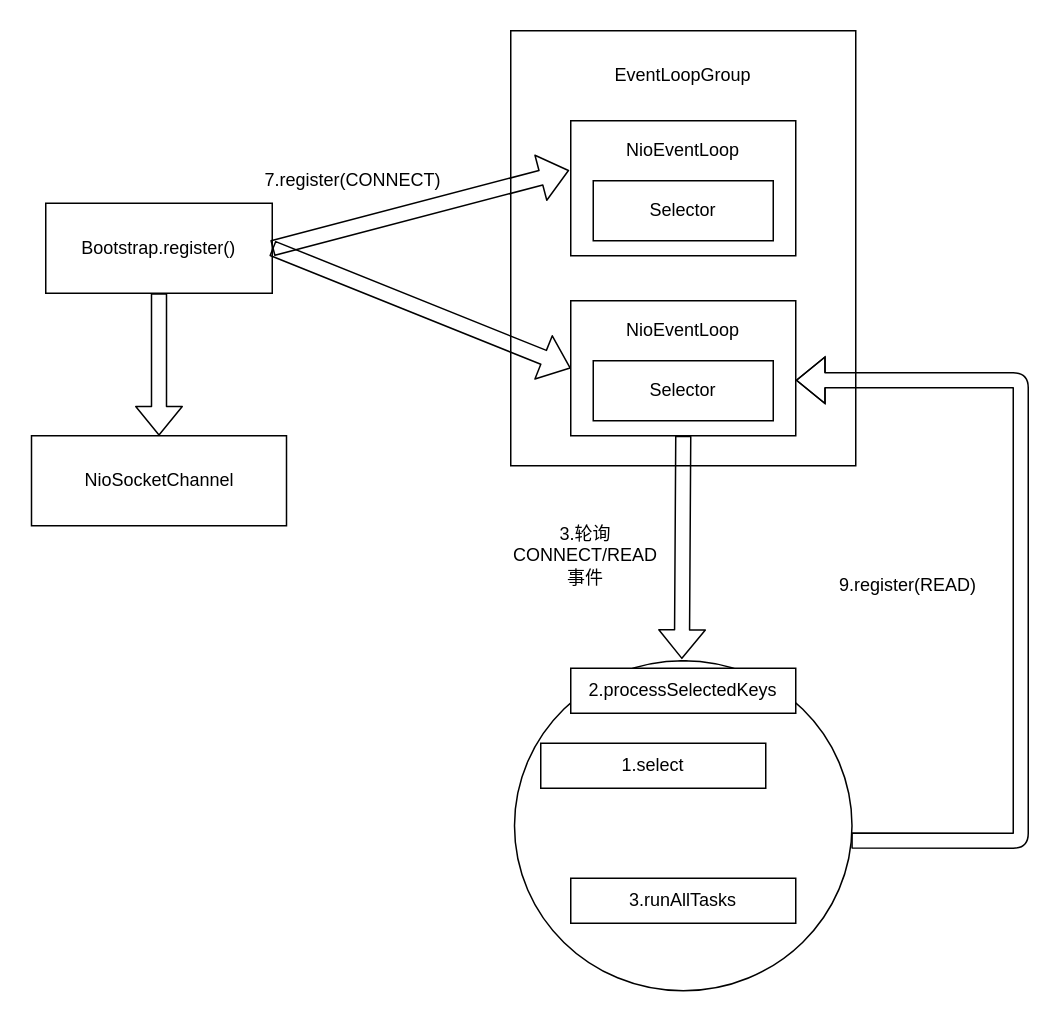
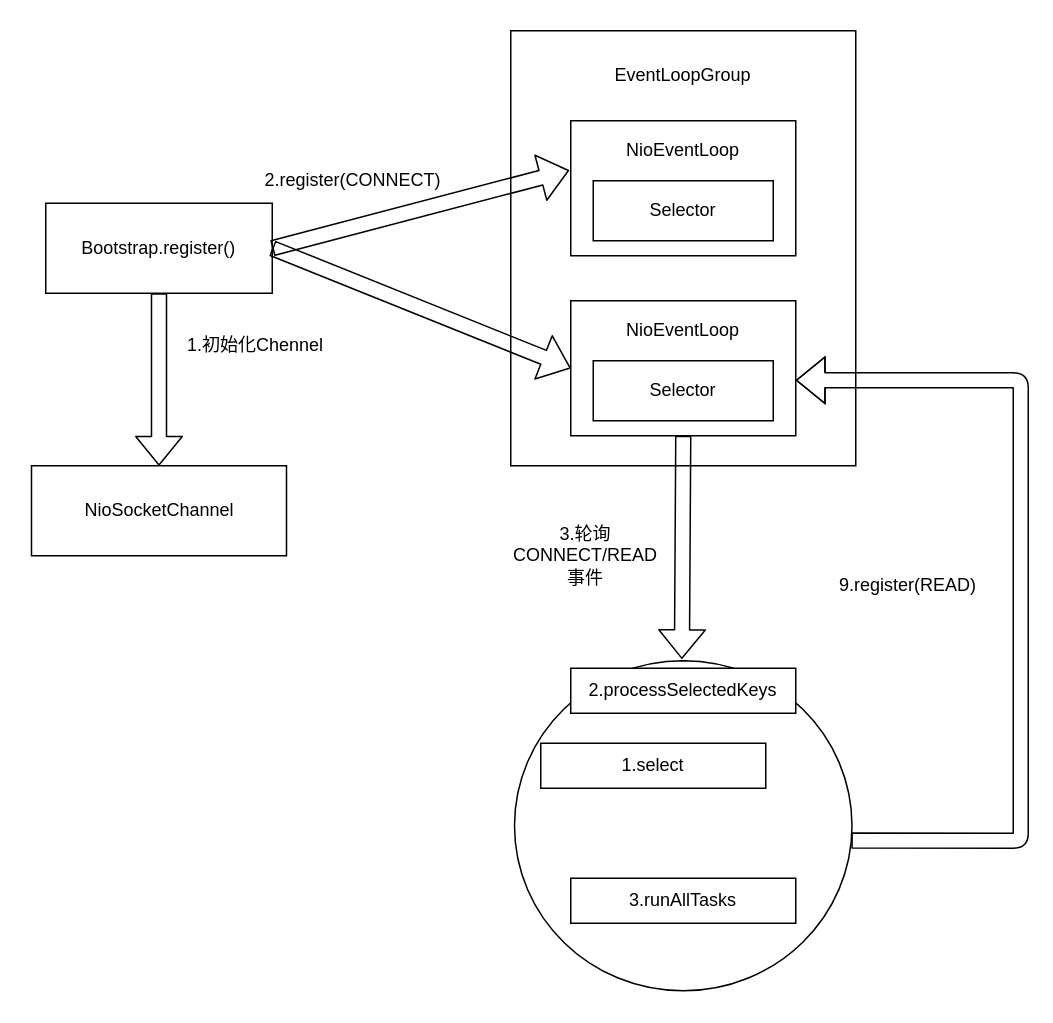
node "7.register(CONNECT)": label "7.register(CONNECT)" -> "2.register(CONNECT)"
node "1.初始化Chennel": added
node "NioSocketChannel": moved (159, 481) -> (159, 511)
